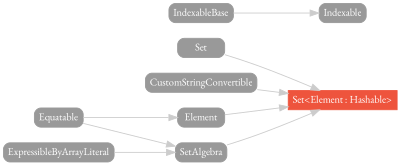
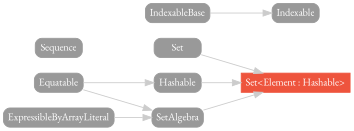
node "Sequence": added
node "CustomStringConvertible": removed
node "Element": label "Element" -> "Hashable"
